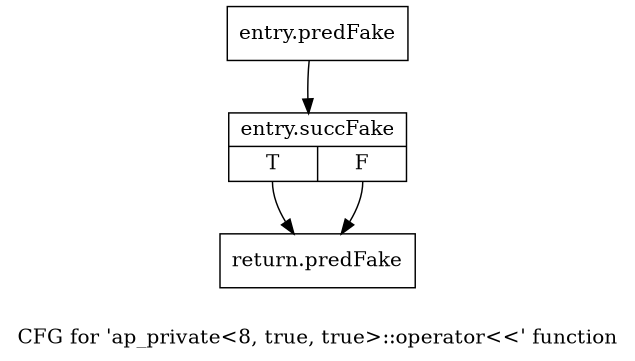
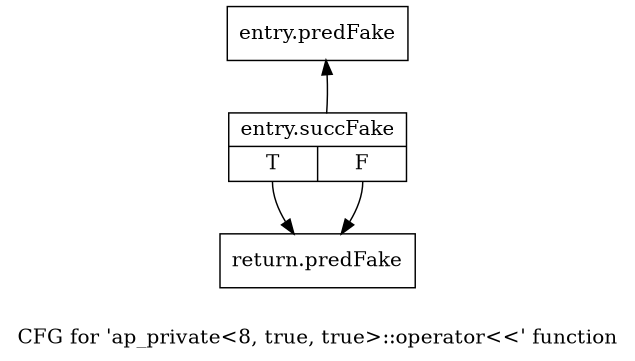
edge "entry.predFake" -> "entry.succFake": reversed
